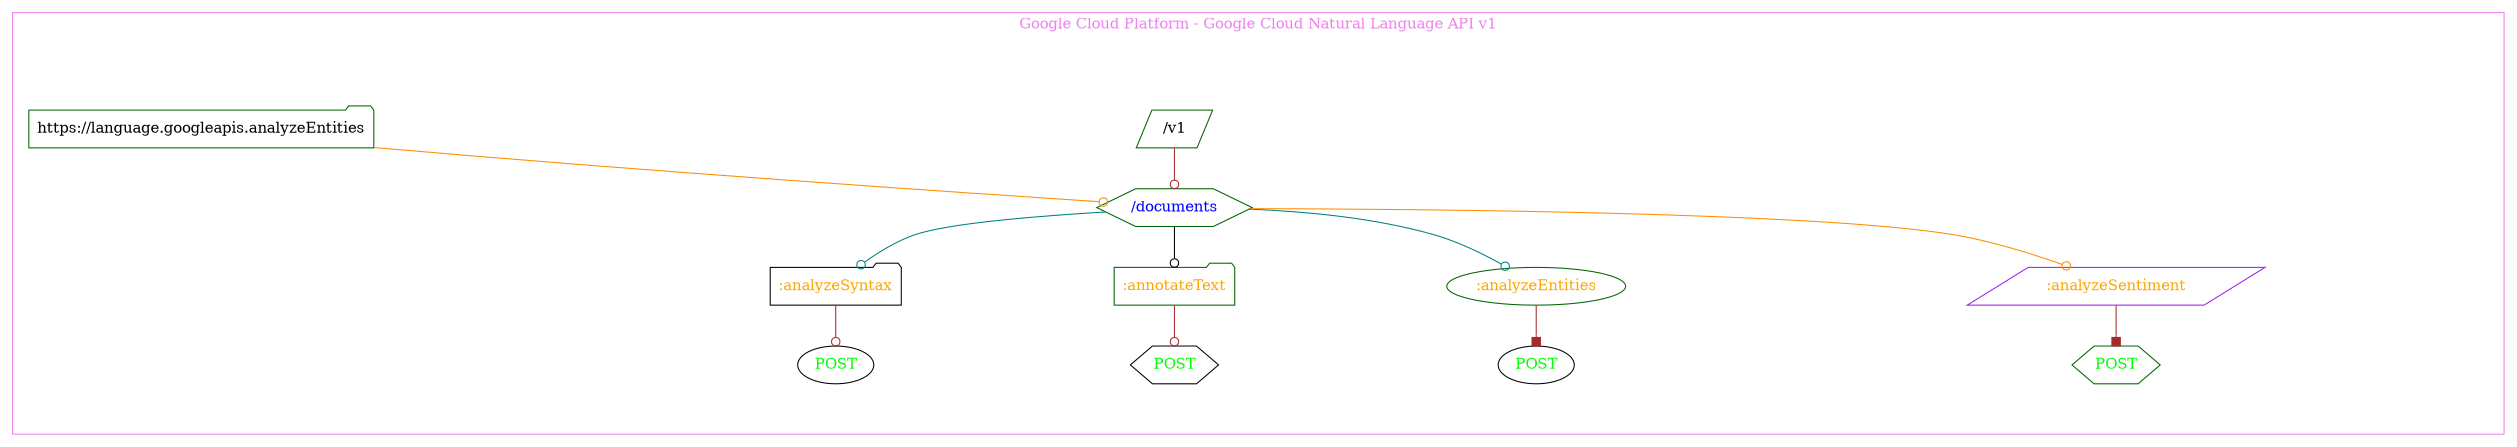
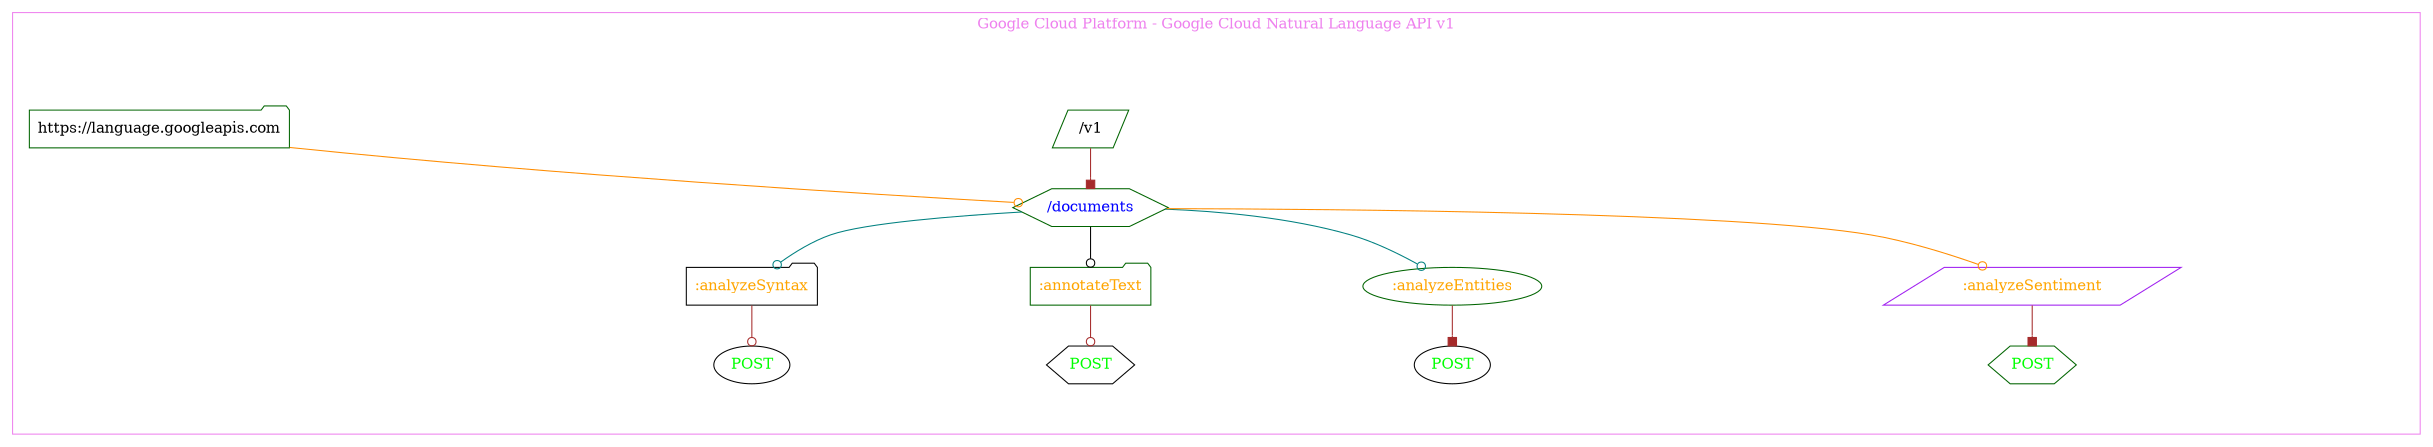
node "https://language.googleapis.analyzeEntities": label "https://language.googleapis.analyzeEntities" -> "https://language.googleapis.com"
edge "/v1" -> "/documents": arrowhead odot -> box
